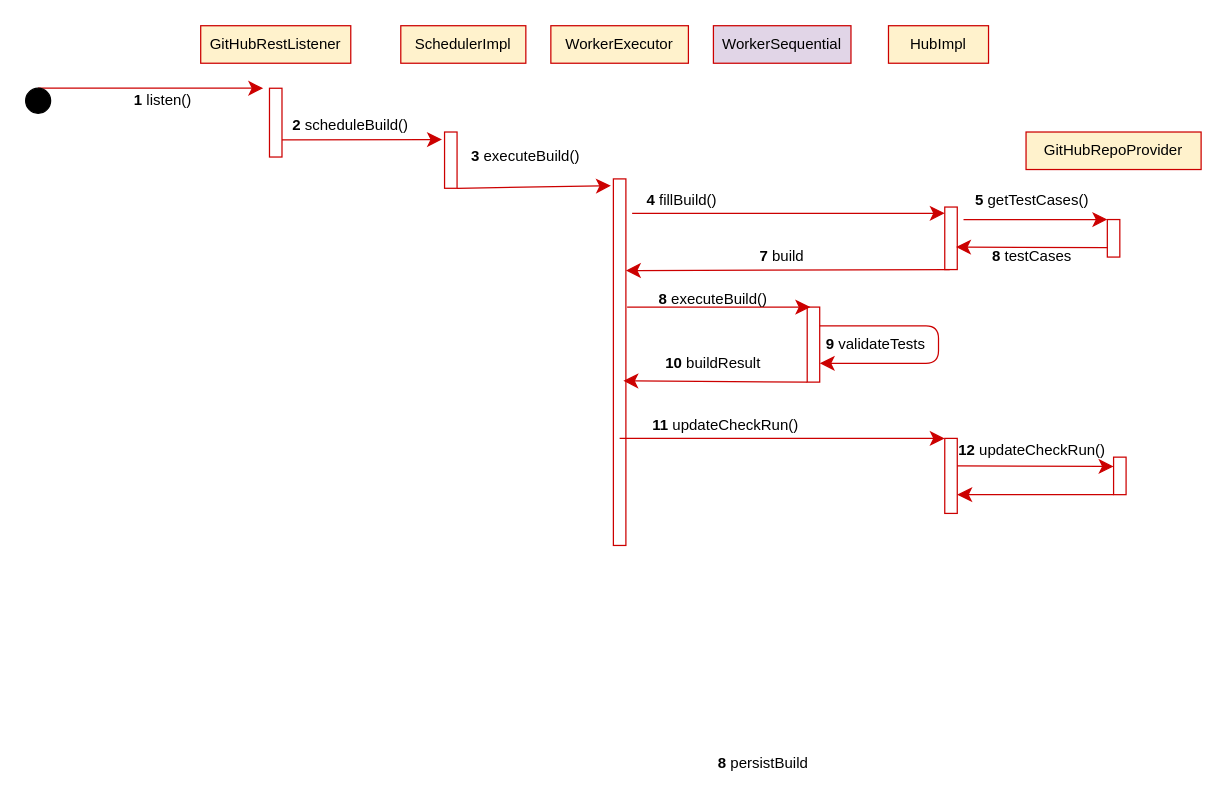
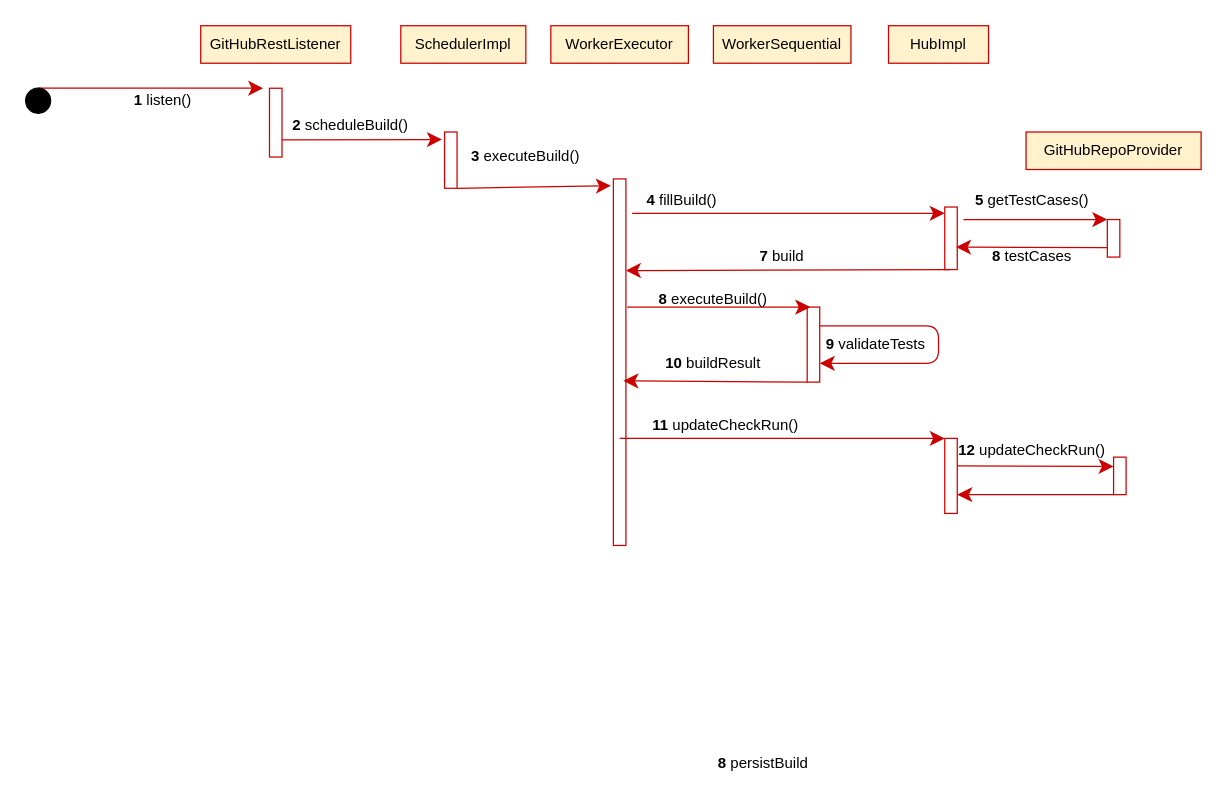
node "WorkerSequential": fillcolor #e1d5e7 -> #fff2cc
